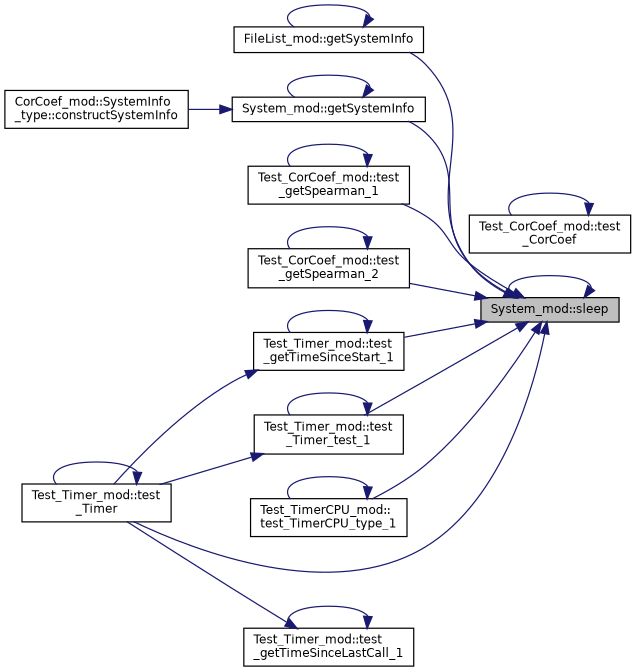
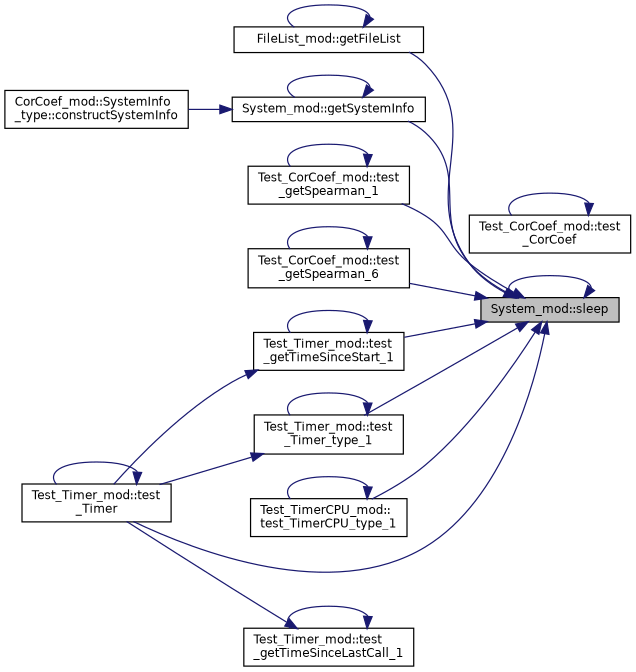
node "FileList_mod::getSystemInfo": label "FileList_mod::getSystemInfo" -> "FileList_mod::getFileList"
node "Test_CorCoef_mod::test _getSpearman_2": label "Test_CorCoef_mod::test _getSpearman_2" -> "Test_CorCoef_mod::test _getSpearman_6"
node "Test_Timer_mod::test _Timer_test_1": label "Test_Timer_mod::test _Timer_test_1" -> "Test_Timer_mod::test _Timer_type_1"
